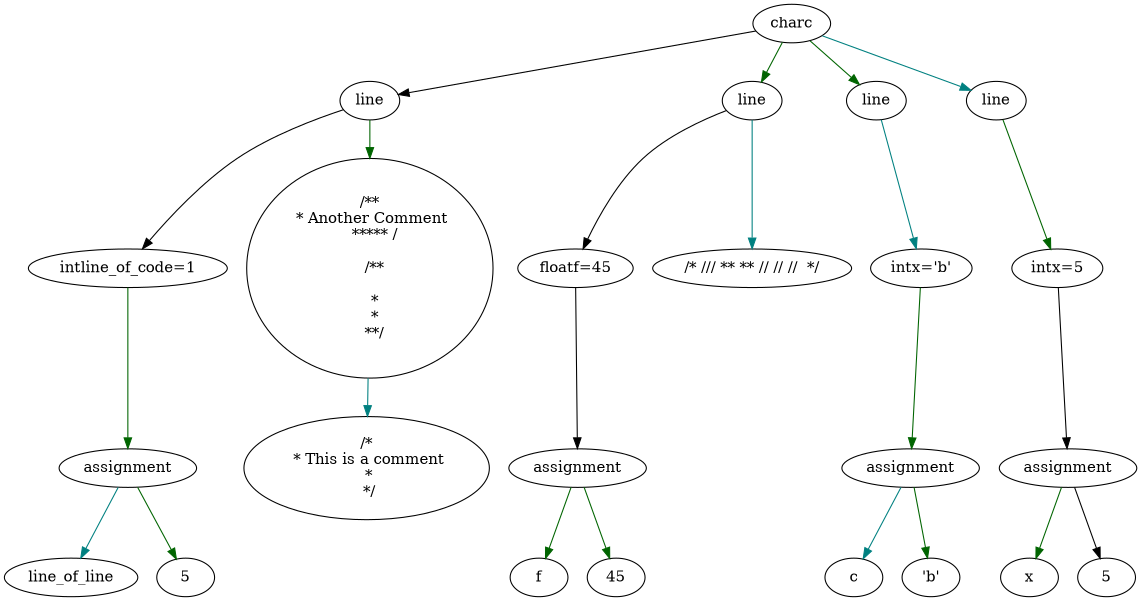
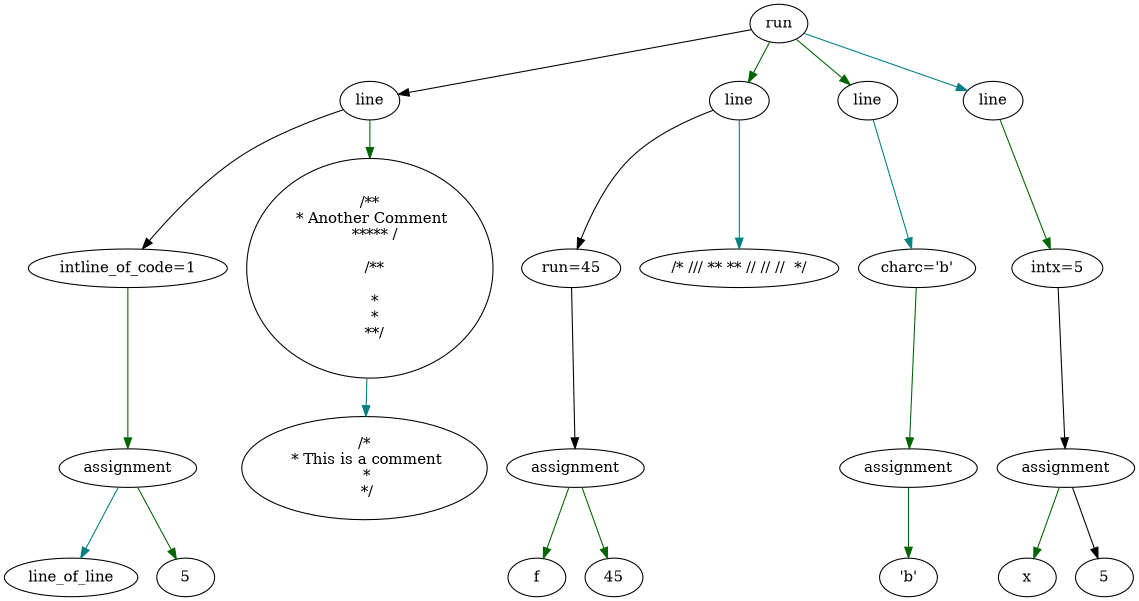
node "charc": label "charc" -> "run"
node "floatf=45": label "floatf=45" -> "run=45"
node "intx='b'": label "intx='b'" -> "charc='b'"
node "c": removed
